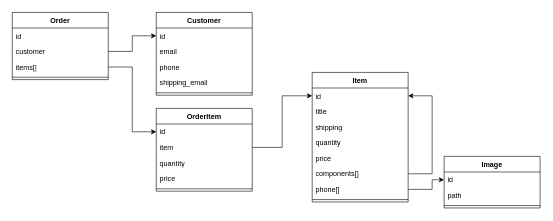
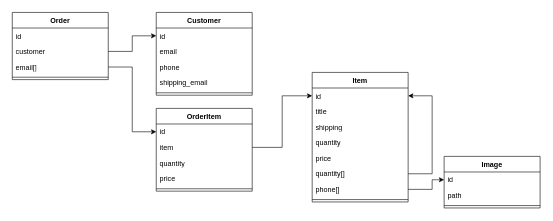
node "items[]": label "items[]" -> "email[]"
node "components[]": label "components[]" -> "quantity[]"
